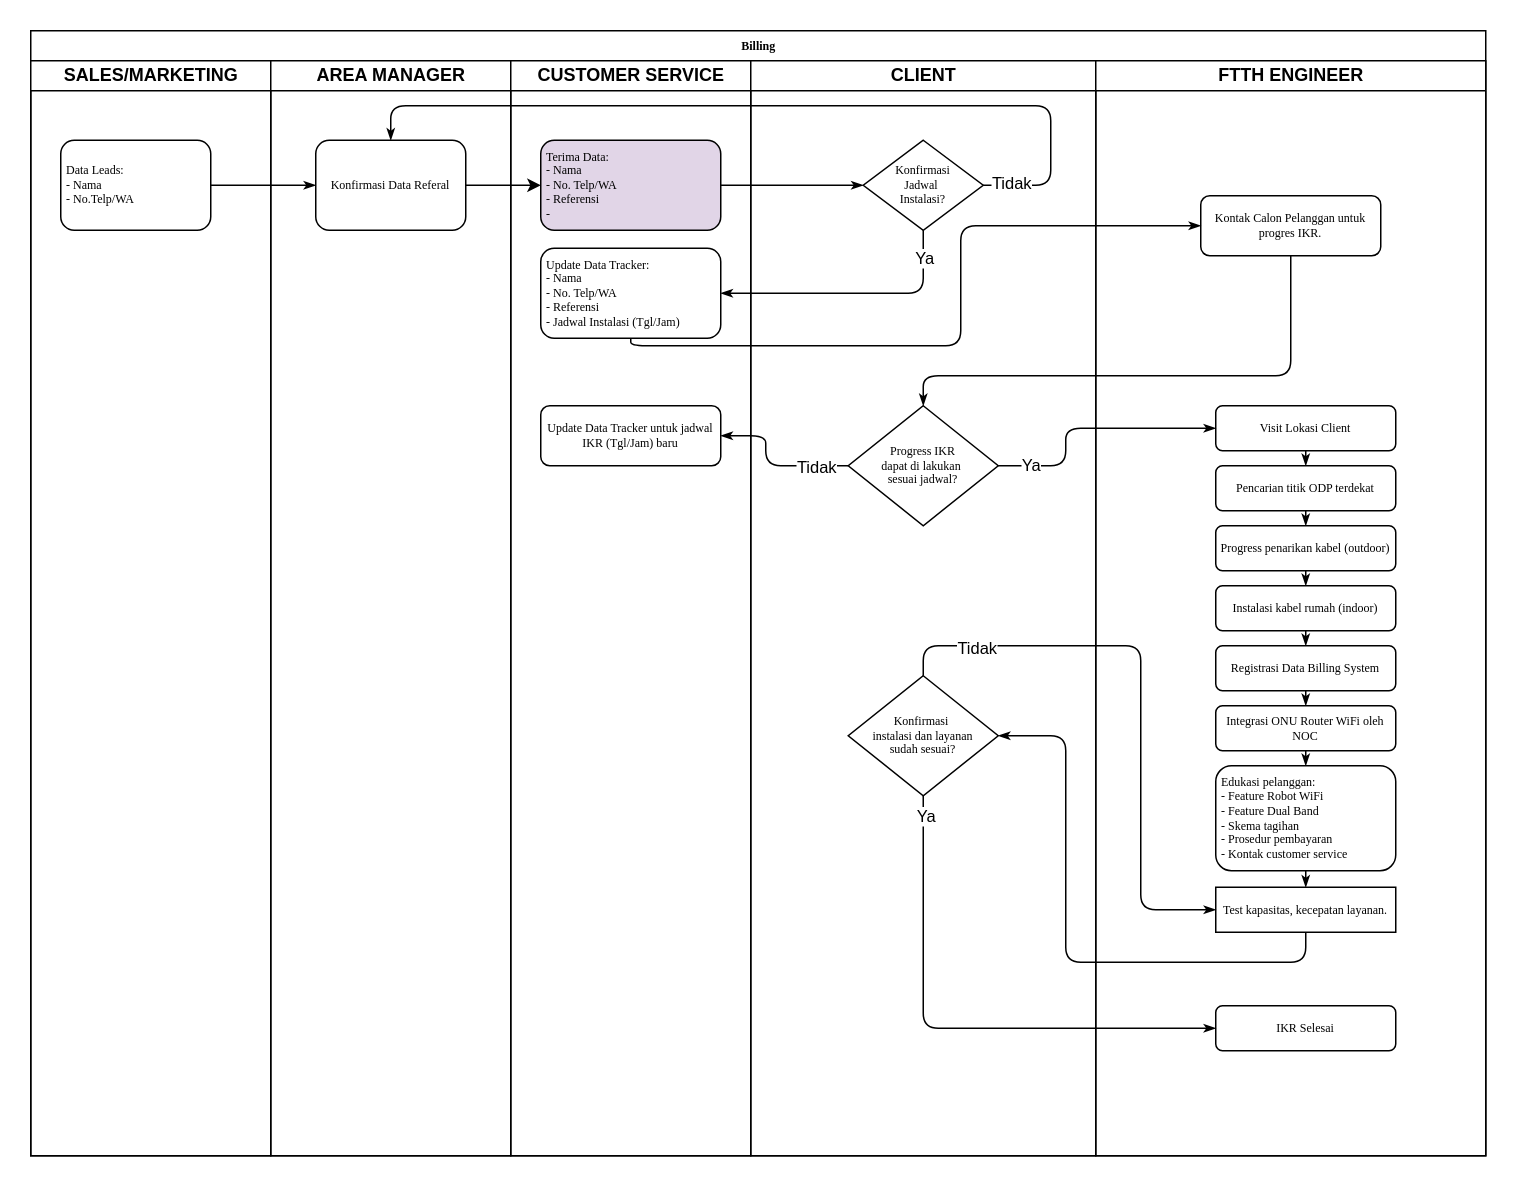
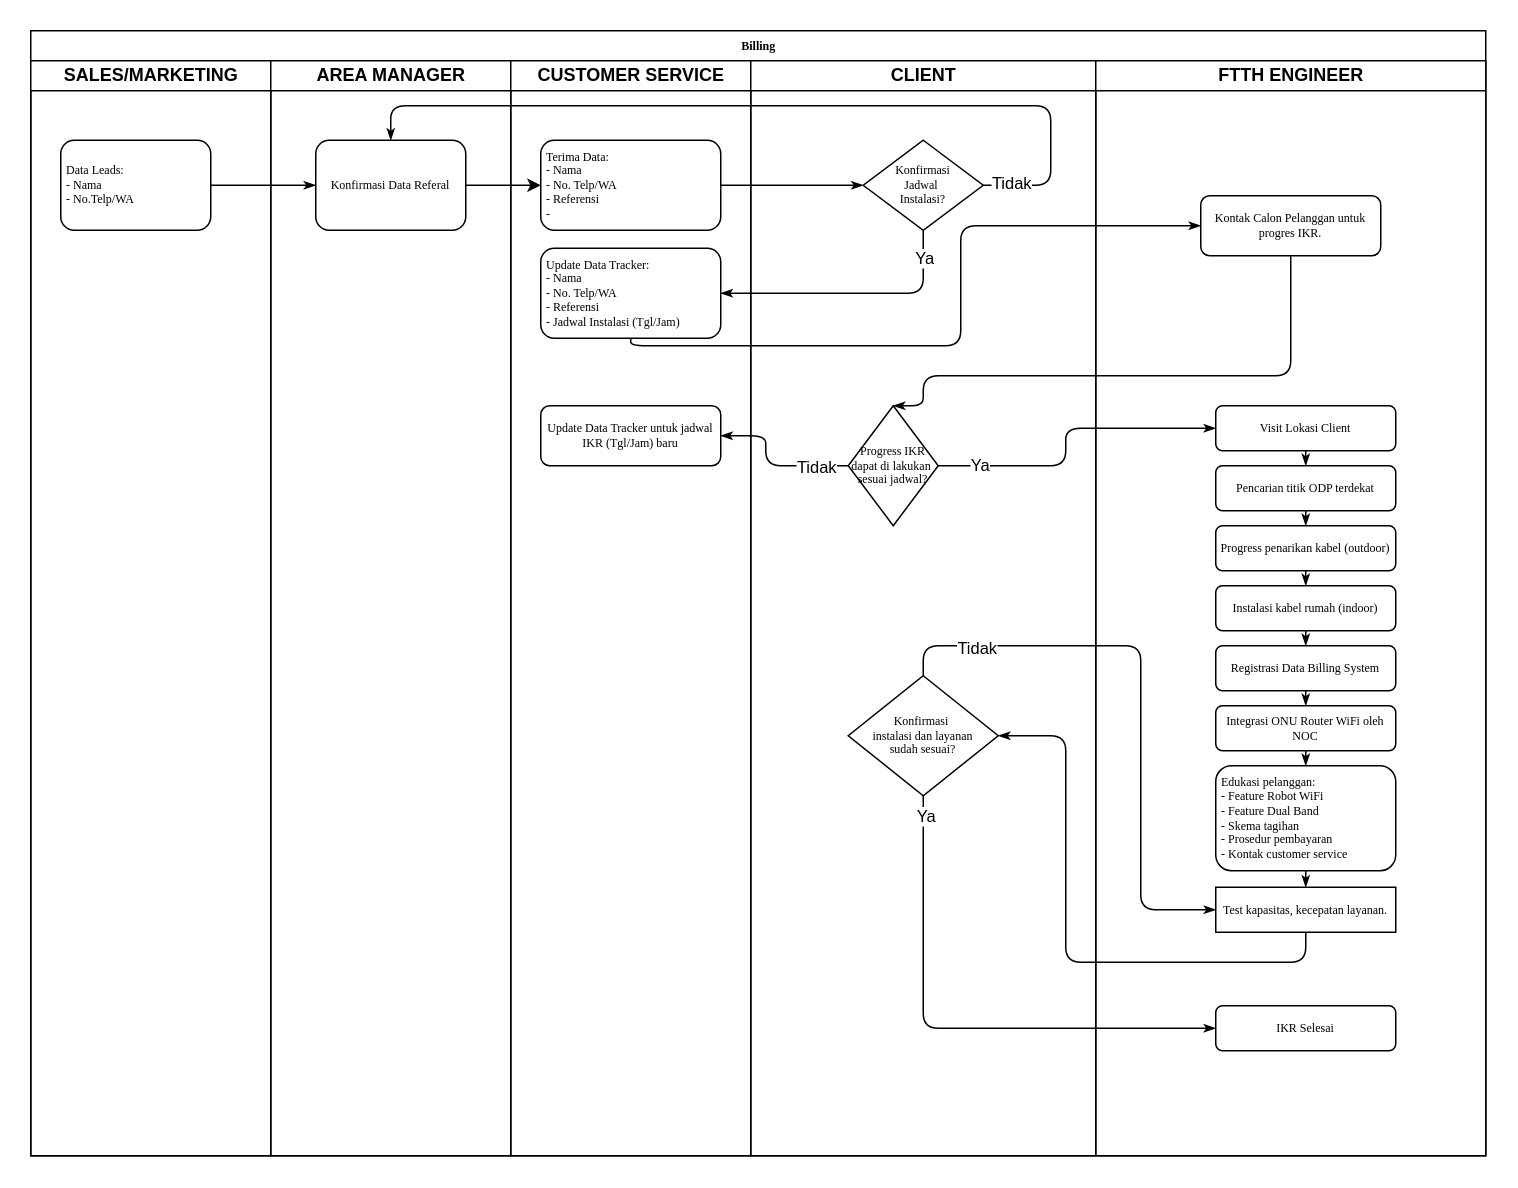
node "Terima Data: - Nama - No. Telp/WA - Referensi -": fillcolor #e1d5e7 -> #ffffff
node "Progress IKR dapat di lakukan sesuai jadwal?": size 150x120 -> 90x120
